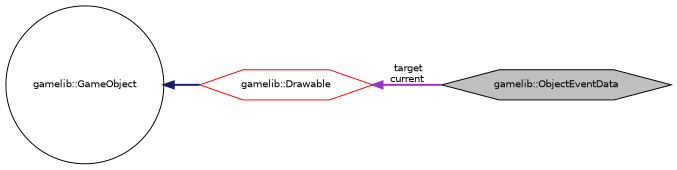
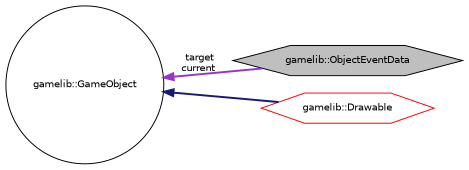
edge "gamelib::ObjectEventData" -> "gamelib::Drawable": now "gamelib::ObjectEventData" -> "gamelib::GameObject"
